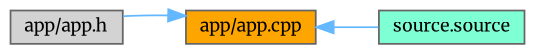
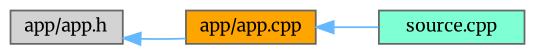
edge "app/app.h" -> "app/app.cpp": reversed
node "source.source": label "source.source" -> "source.cpp"
